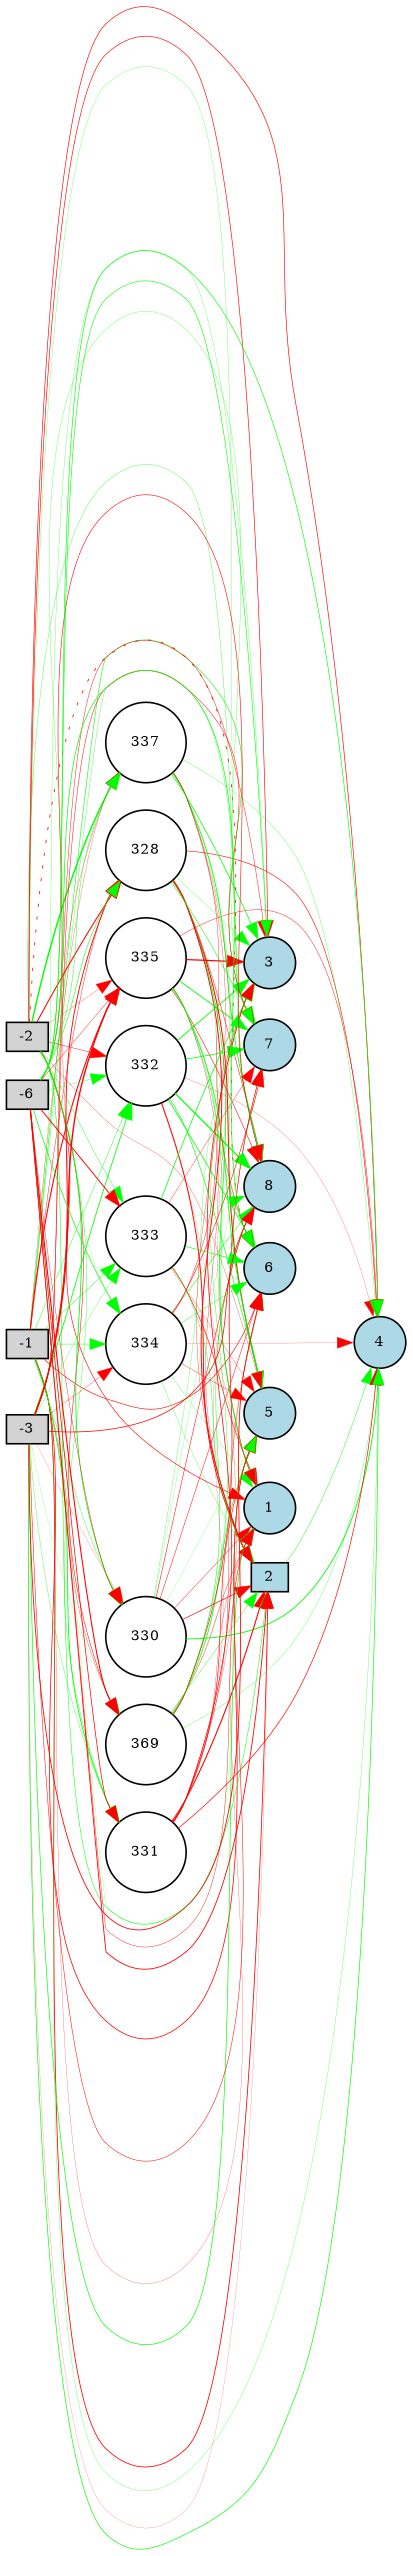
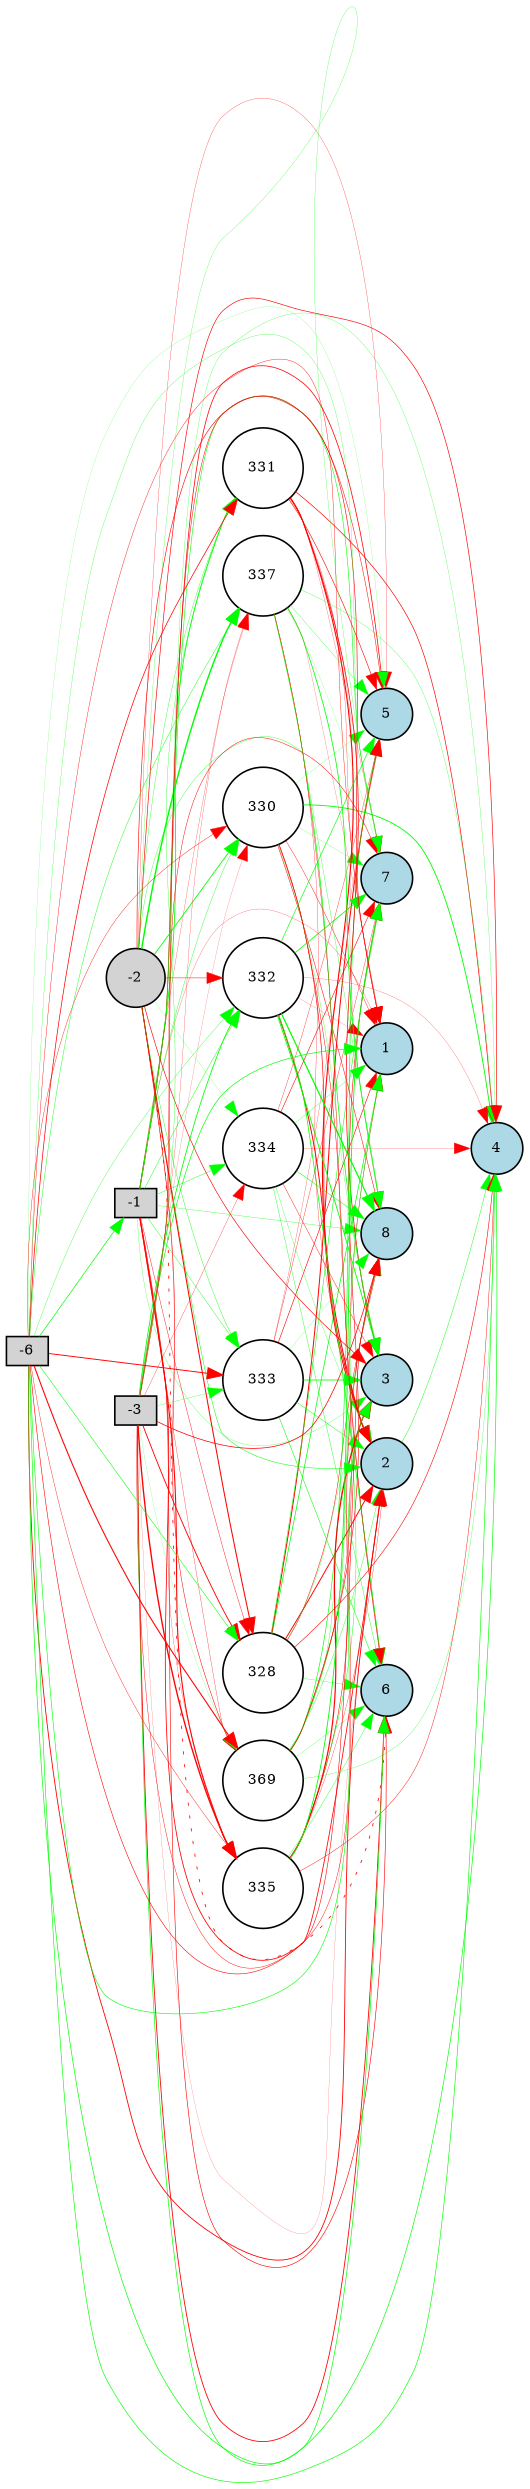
node "-2": shape box -> circle
edge "335" -> "5": removed
edge "-6" -> "334": now "-6" -> "-1"
edge "331" -> "6": removed
node "2": shape box -> circle
